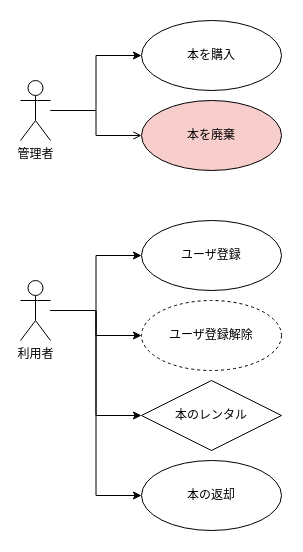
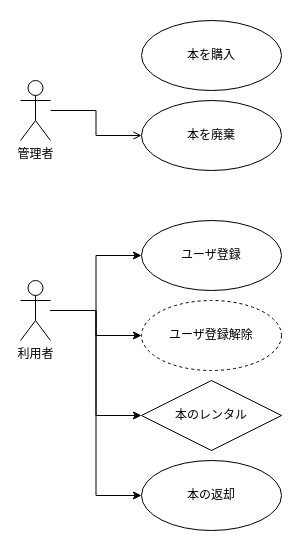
edge "管理者" -> "本を購入": removed
node "本を廃棄": fillcolor #f8cecc -> #ffffff
